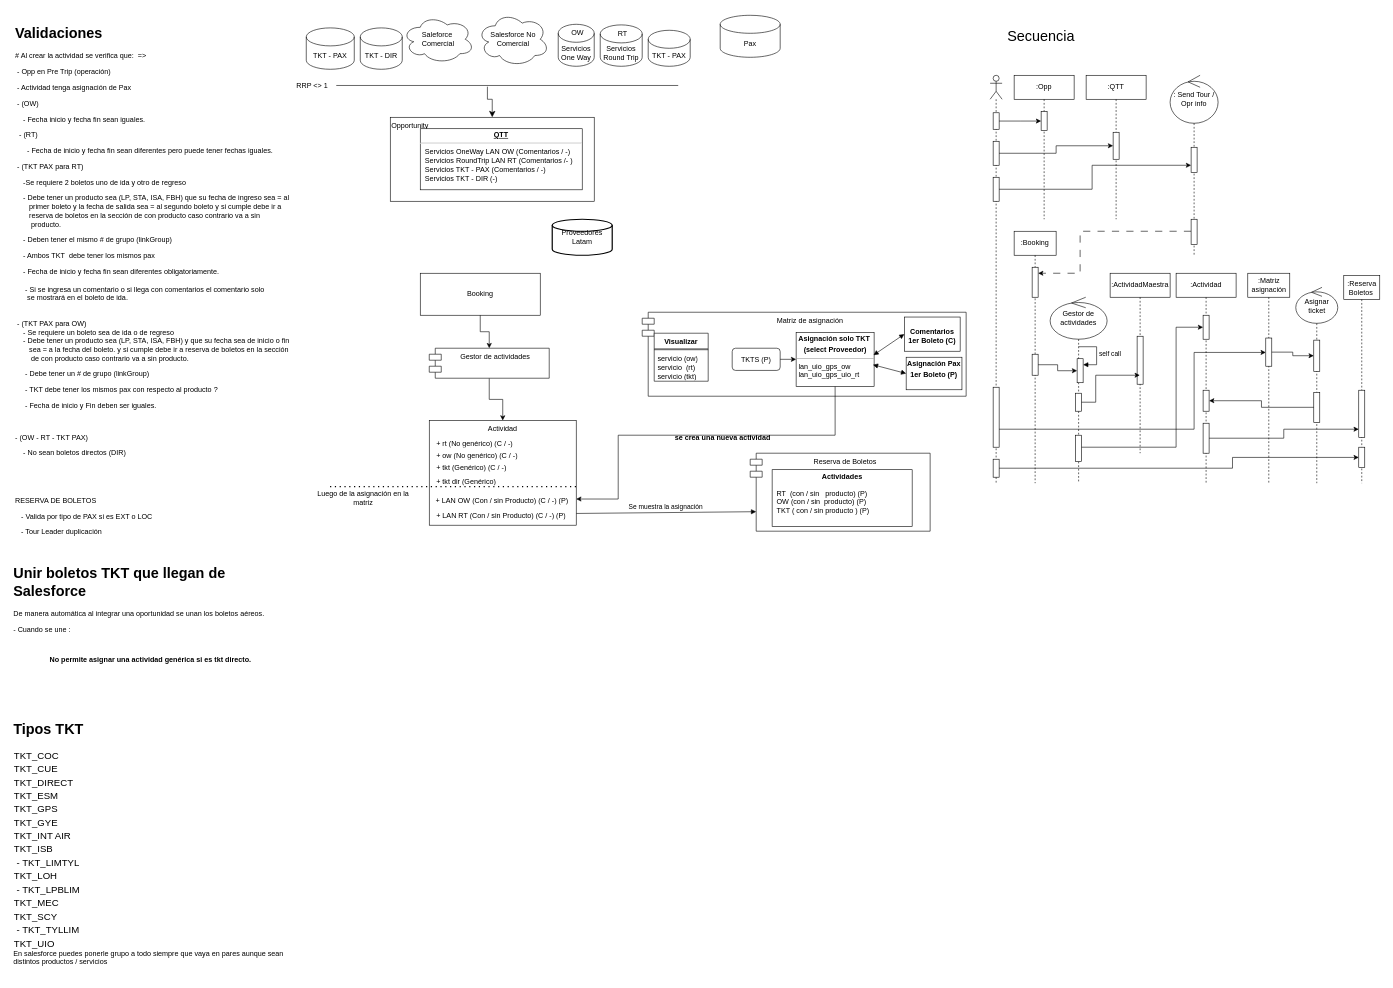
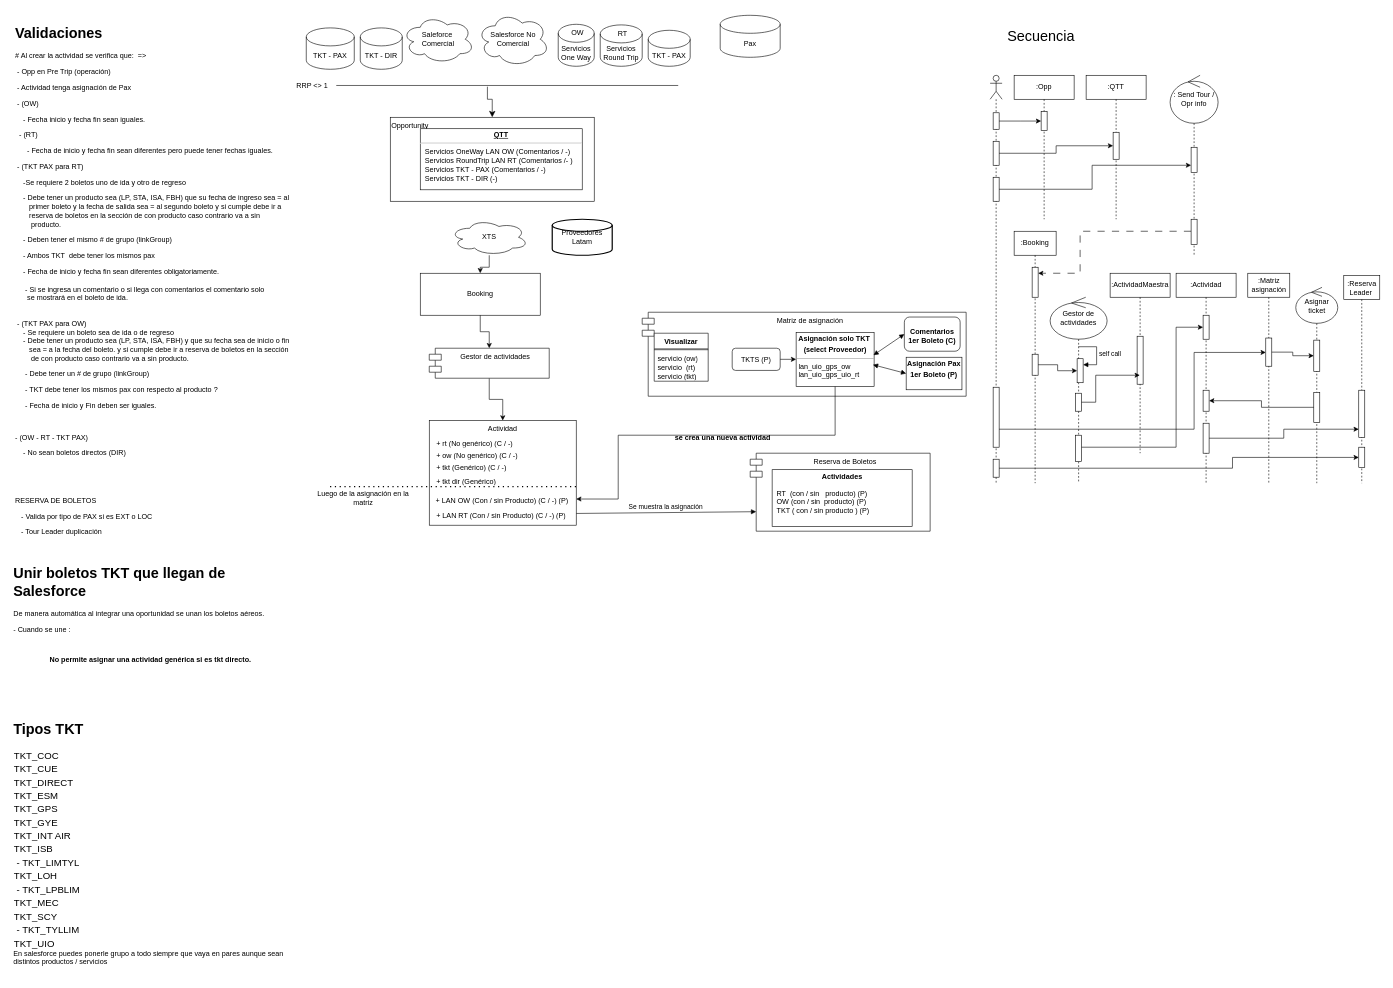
node "XTS": added
edge "XTS" -> "Booking": added
node ":Reserva Boletos": label ":Reserva Boletos" -> ":Reserva Leader"
node "Comentarios 1er Boleto (C)": shape rectangle -> rounded rectangle
